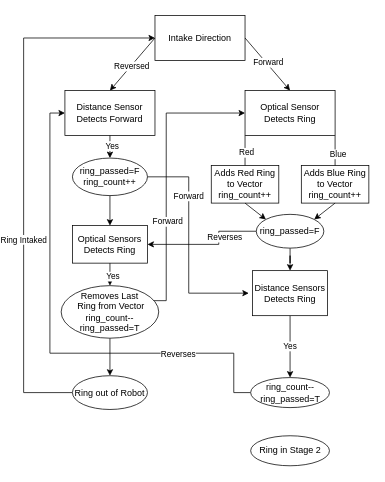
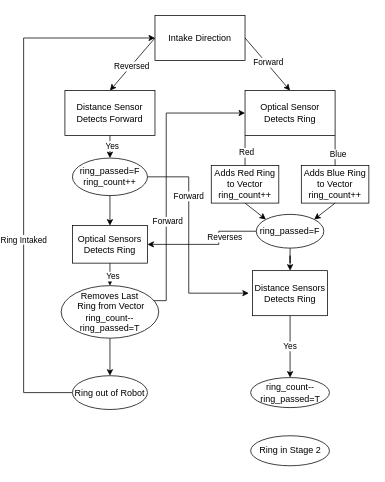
edge "ring_count-- ring_passed=T" -> "Distance Sensor Detects Forward": removed, label "Reverses"
